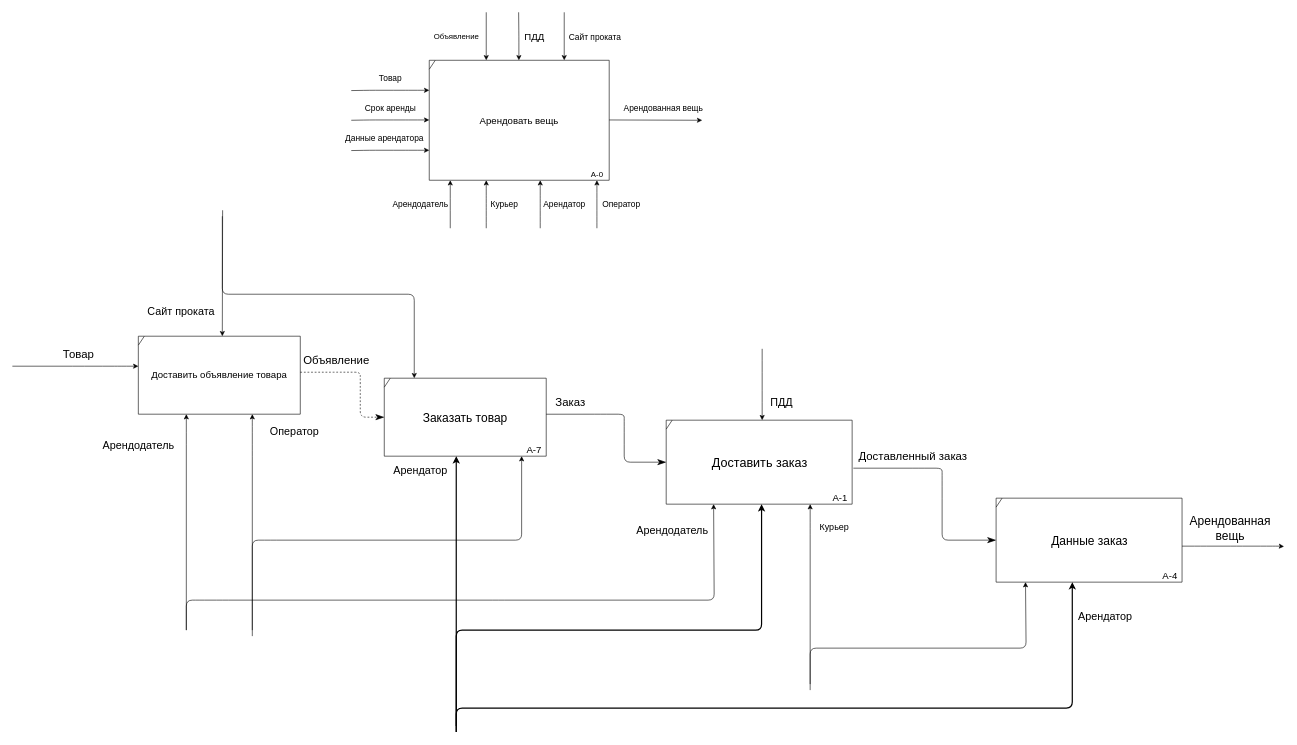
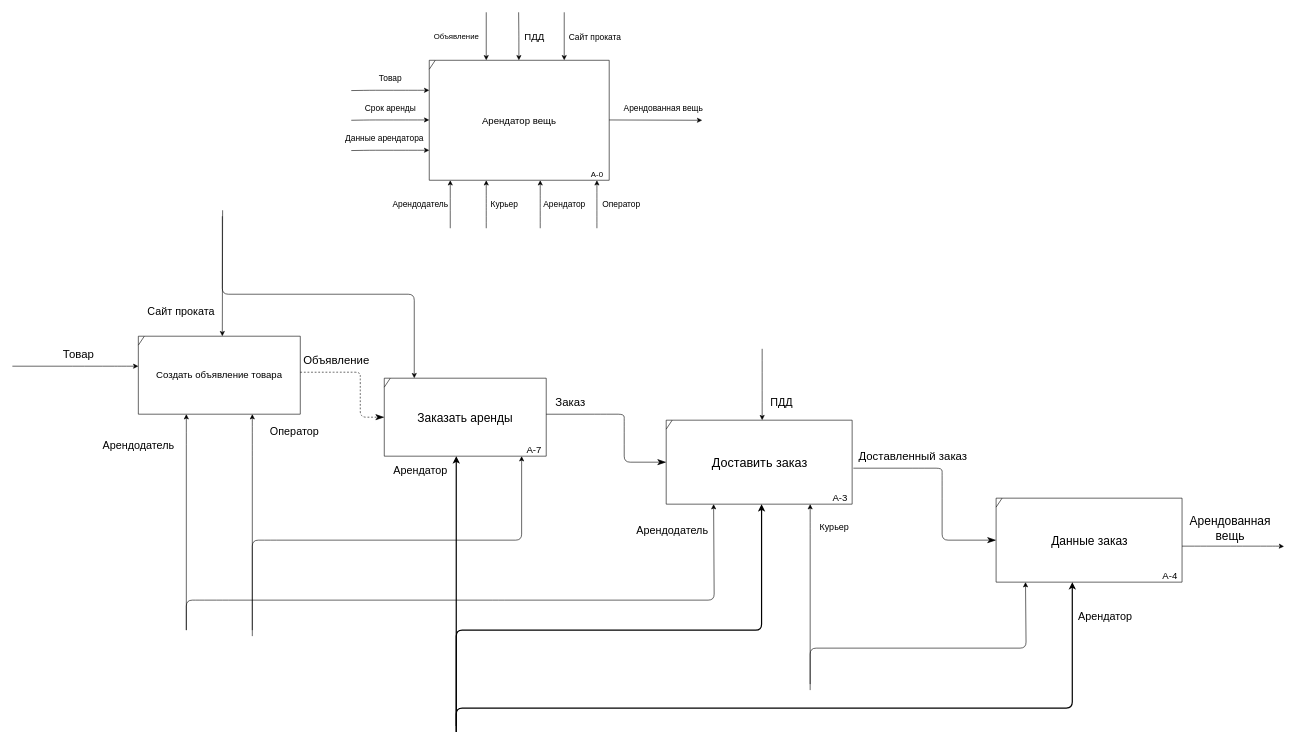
node "Арендовать вещь": label "Арендовать вещь" -> "Арендатор вещь"
node "Доставить объявление товара": label "Доставить объявление товара" -> "Создать объявление товара"
node "Заказать товар": label "Заказать товар" -> "Заказать аренды"
node "А-1": label "А-1" -> "А-3"
